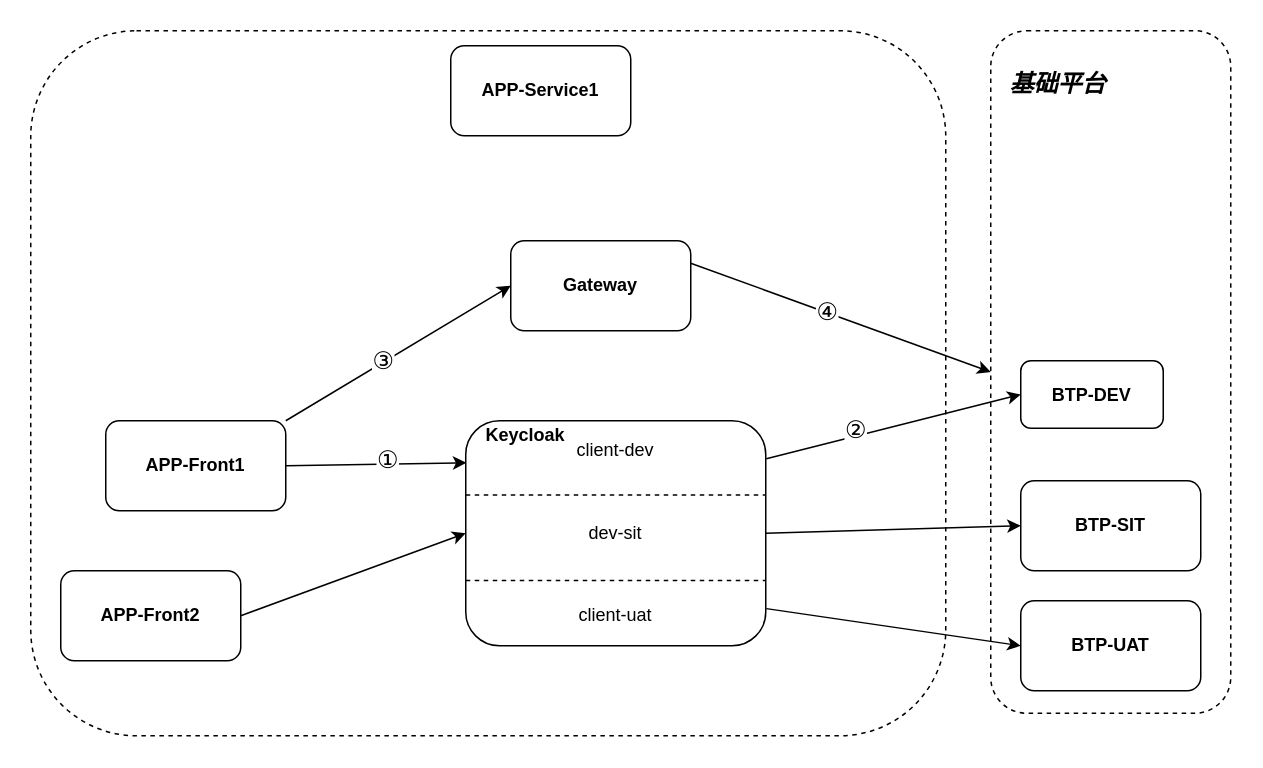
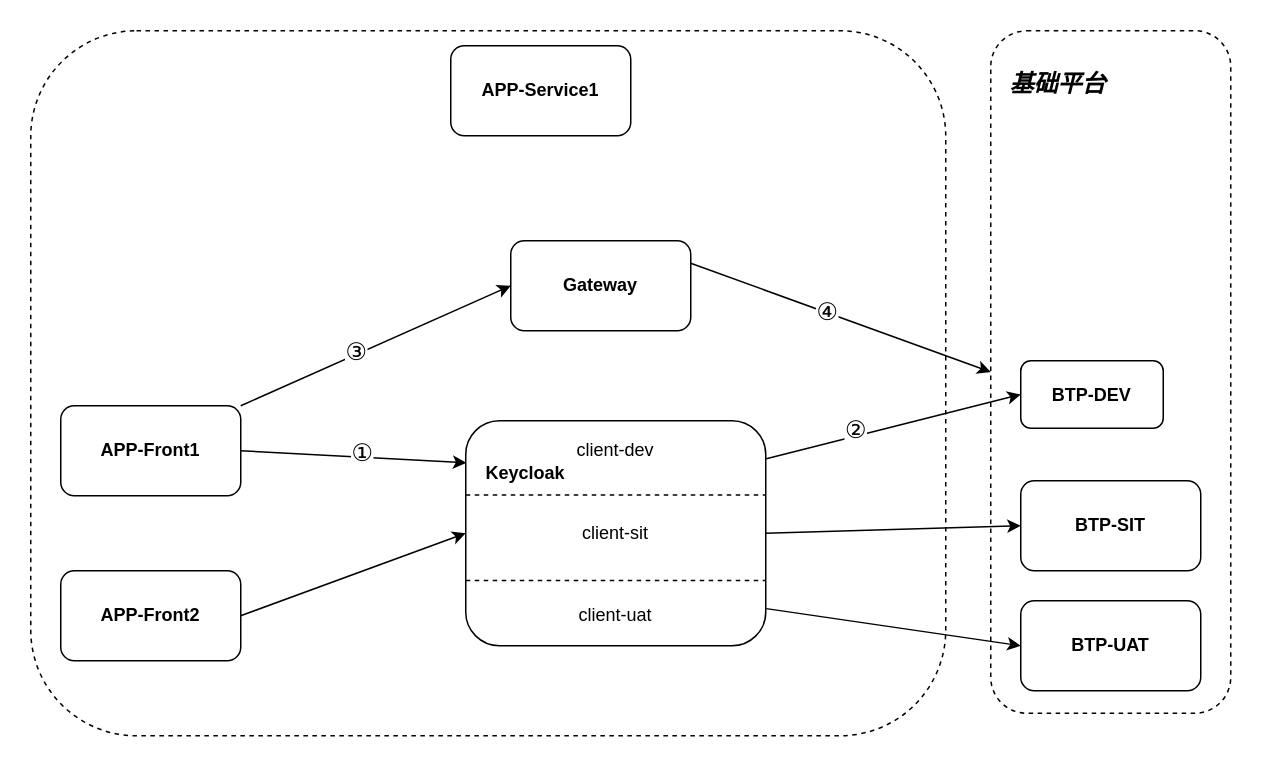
node "Keycloak": moved (526, 436) -> (526, 473)
node "APP-Front1": moved (196, 466) -> (151, 451)
node "dev-sit": label "dev-sit" -> "client-sit"
